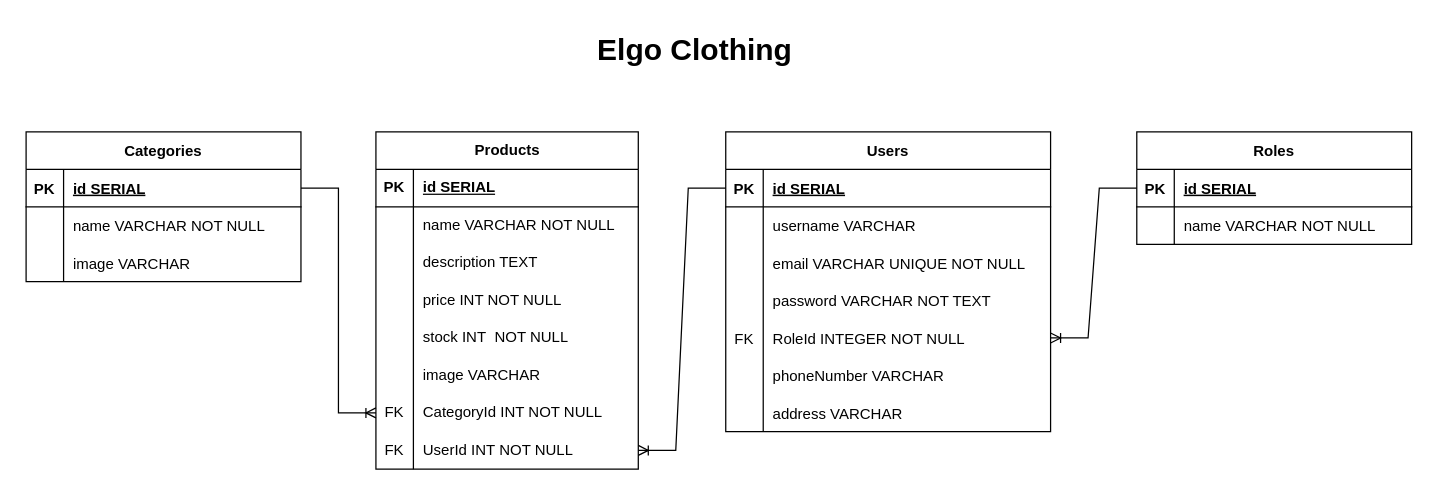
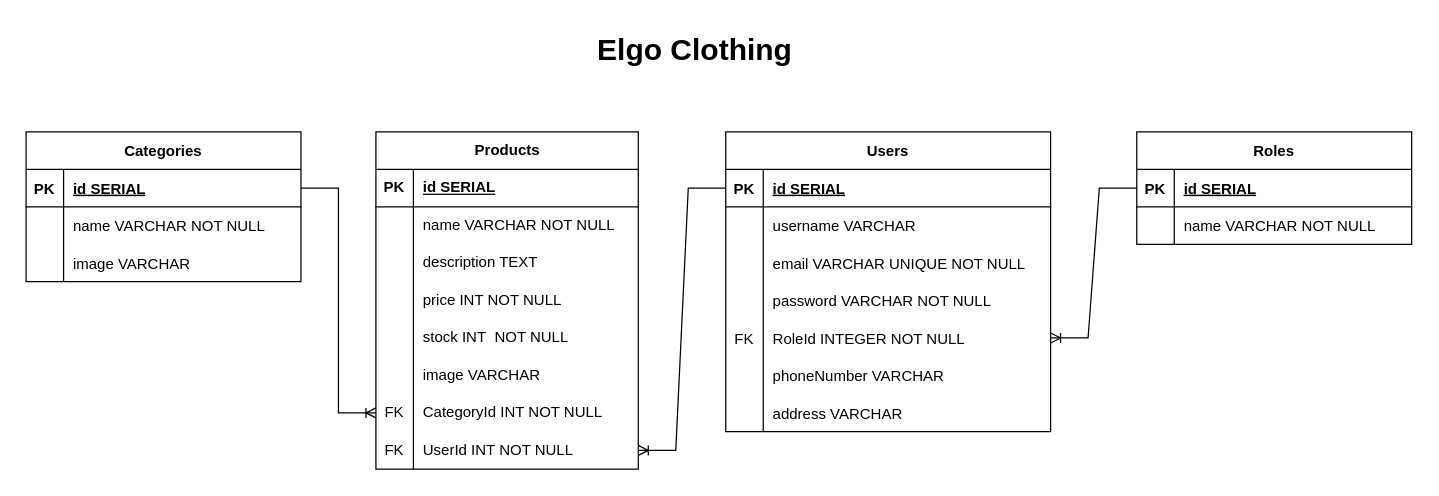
node "password VARCHAR NOT TEXT": label "password VARCHAR NOT TEXT" -> "password VARCHAR NOT NULL"
